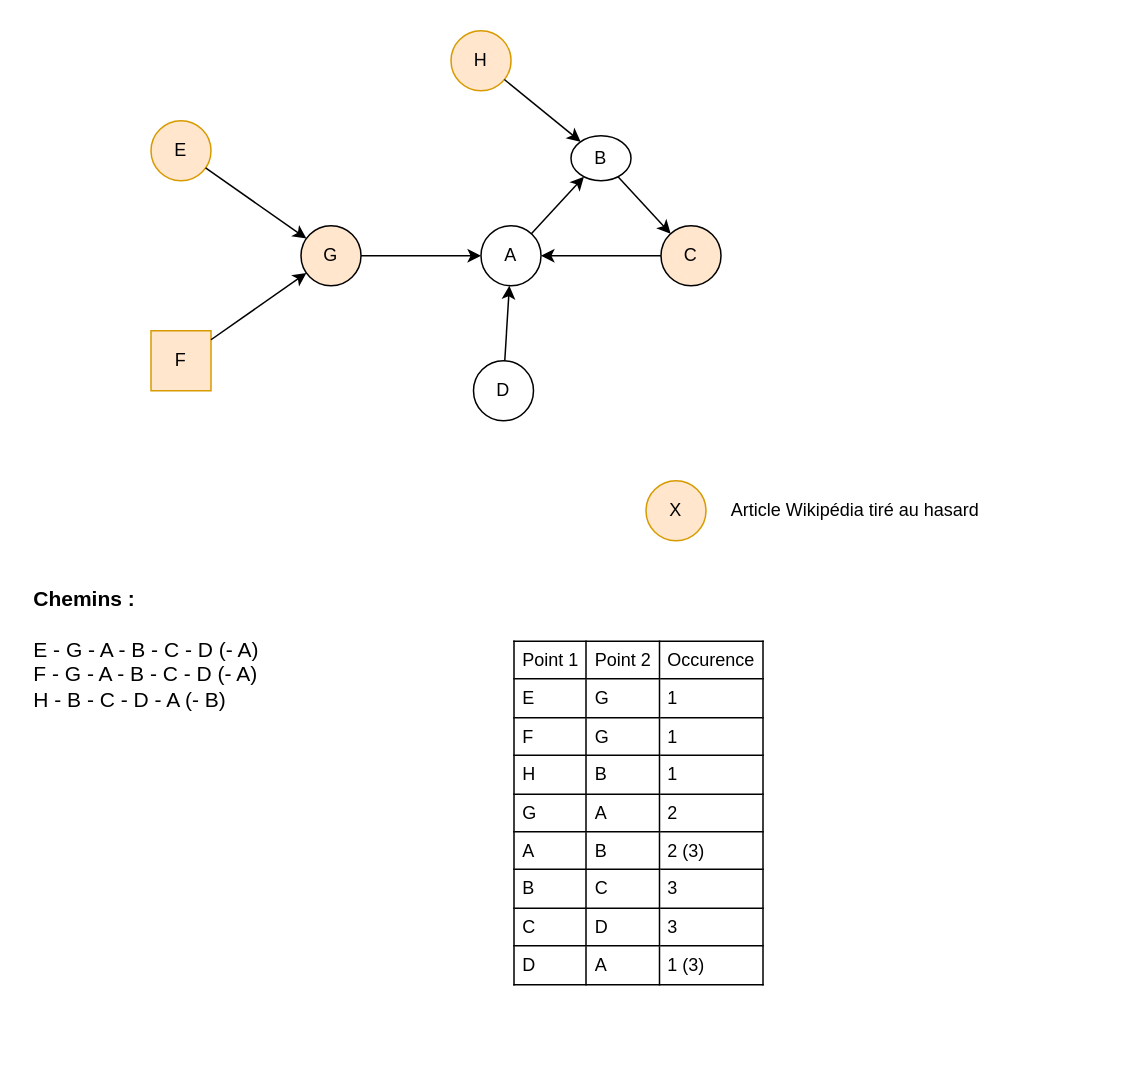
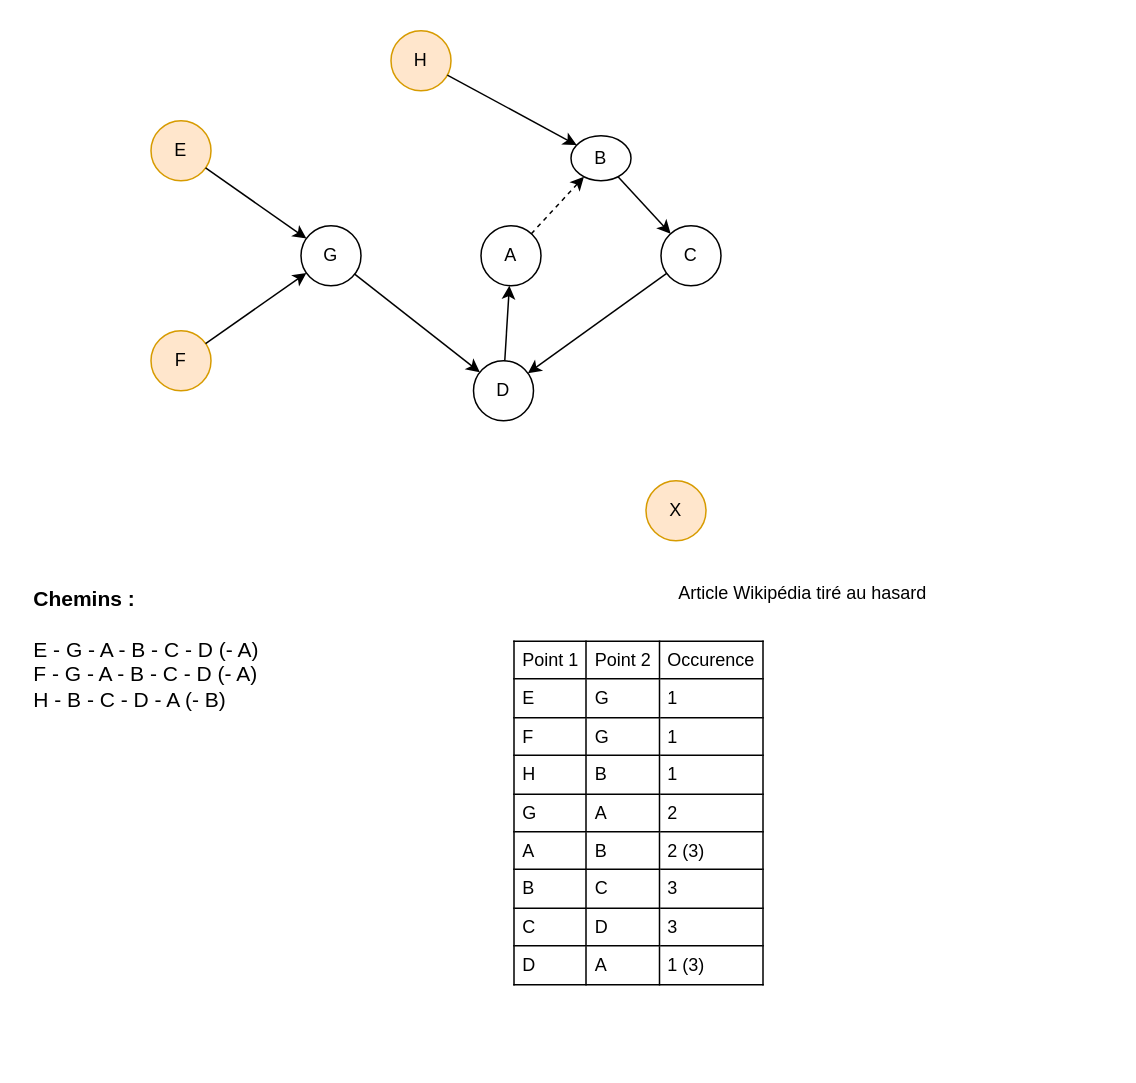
node "H": moved (481, 61) -> (421, 61)
edge "A" -> "B": style solid -> dashed
node "G": fillcolor #ffe6cc -> #ffffff
edge "G" -> "A": now "G" -> "D"
edge "C" -> "A": now "C" -> "D"
node "C": fillcolor #ffe6cc -> #ffffff
node "F": shape rectangle -> ellipse
node "Article Wikipédia tiré au hasard": moved (916, 511) -> (863, 593)
